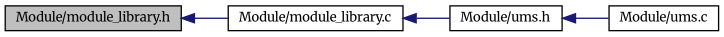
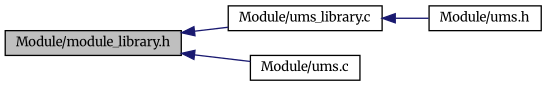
node "Module/module_library.c": label "Module/module_library.c" -> "Module/ums_library.c"
edge "Module/ums.c" -> "Module/ums.h": now "Module/ums.c" -> "Module/module_library.h"
